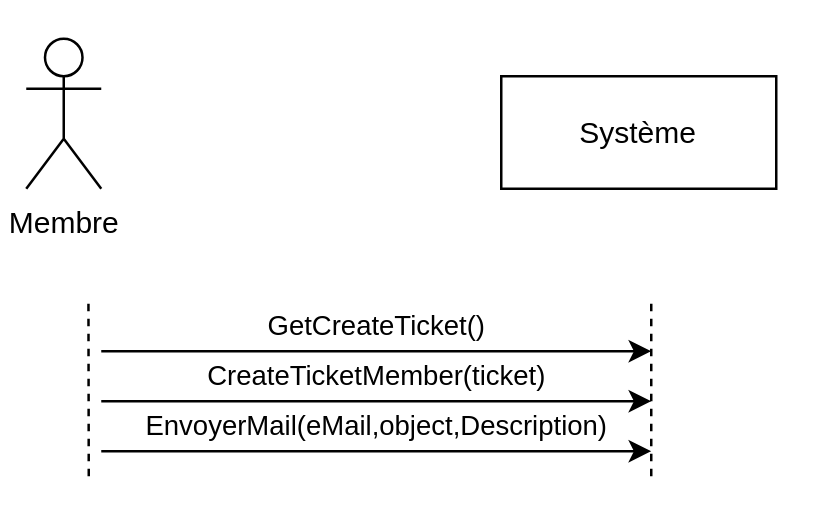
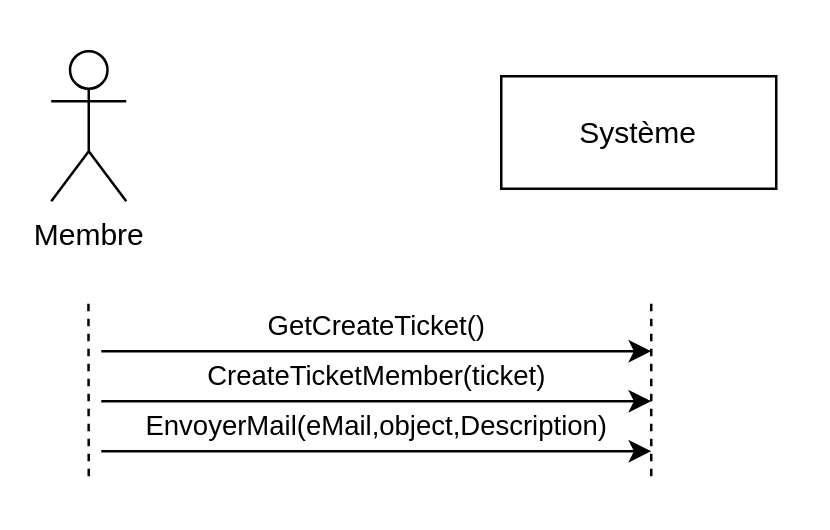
node "Membre": moved (64, 114) -> (89, 126)
